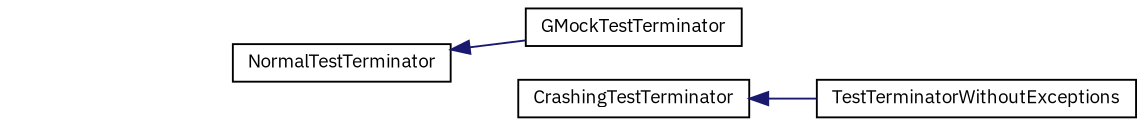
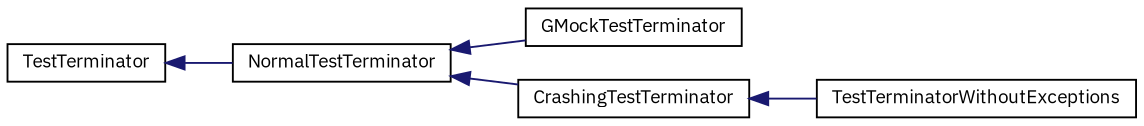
node "TestTerminator": added
edge "CrashingTestTerminator" -> "NormalTestTerminator": added
